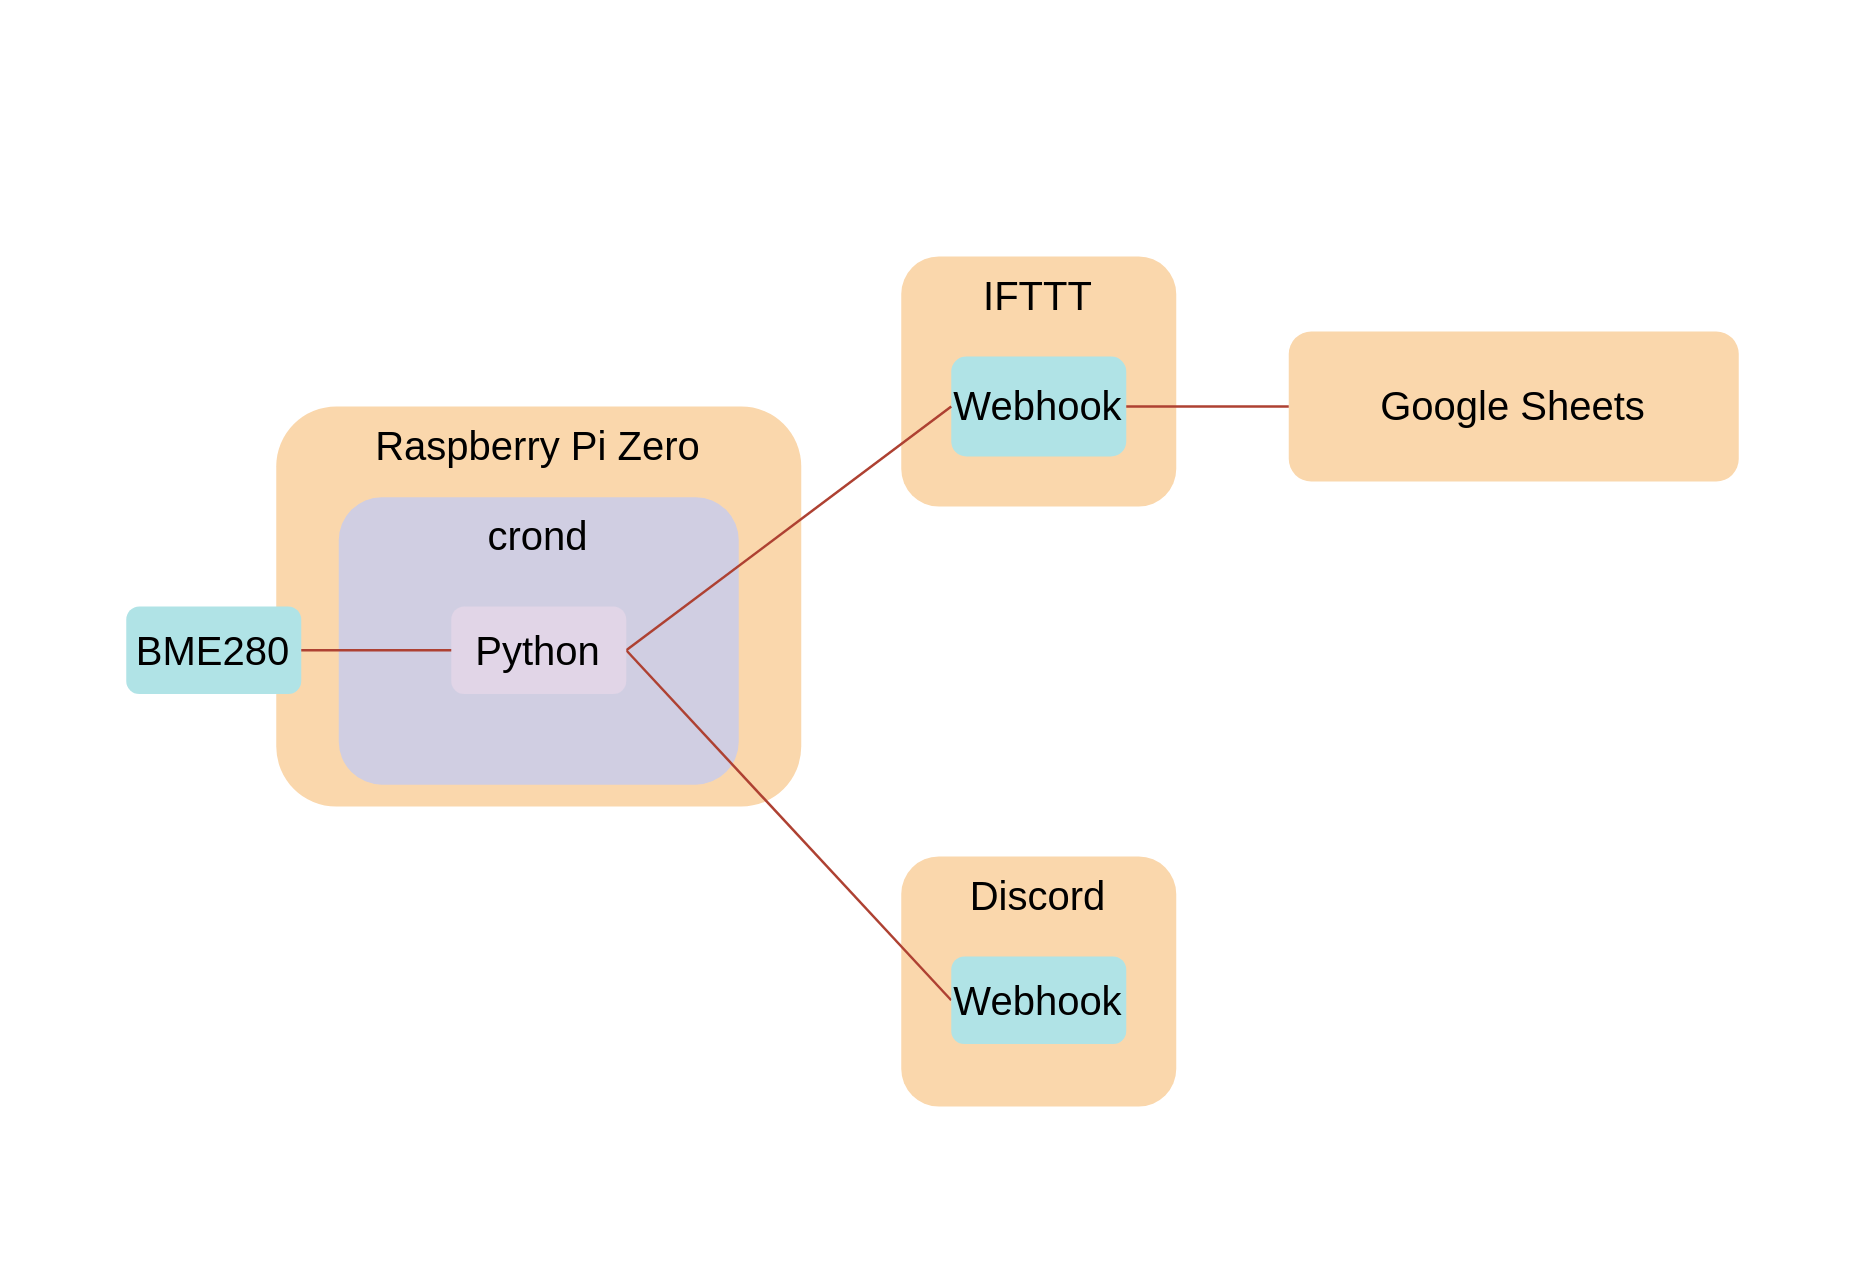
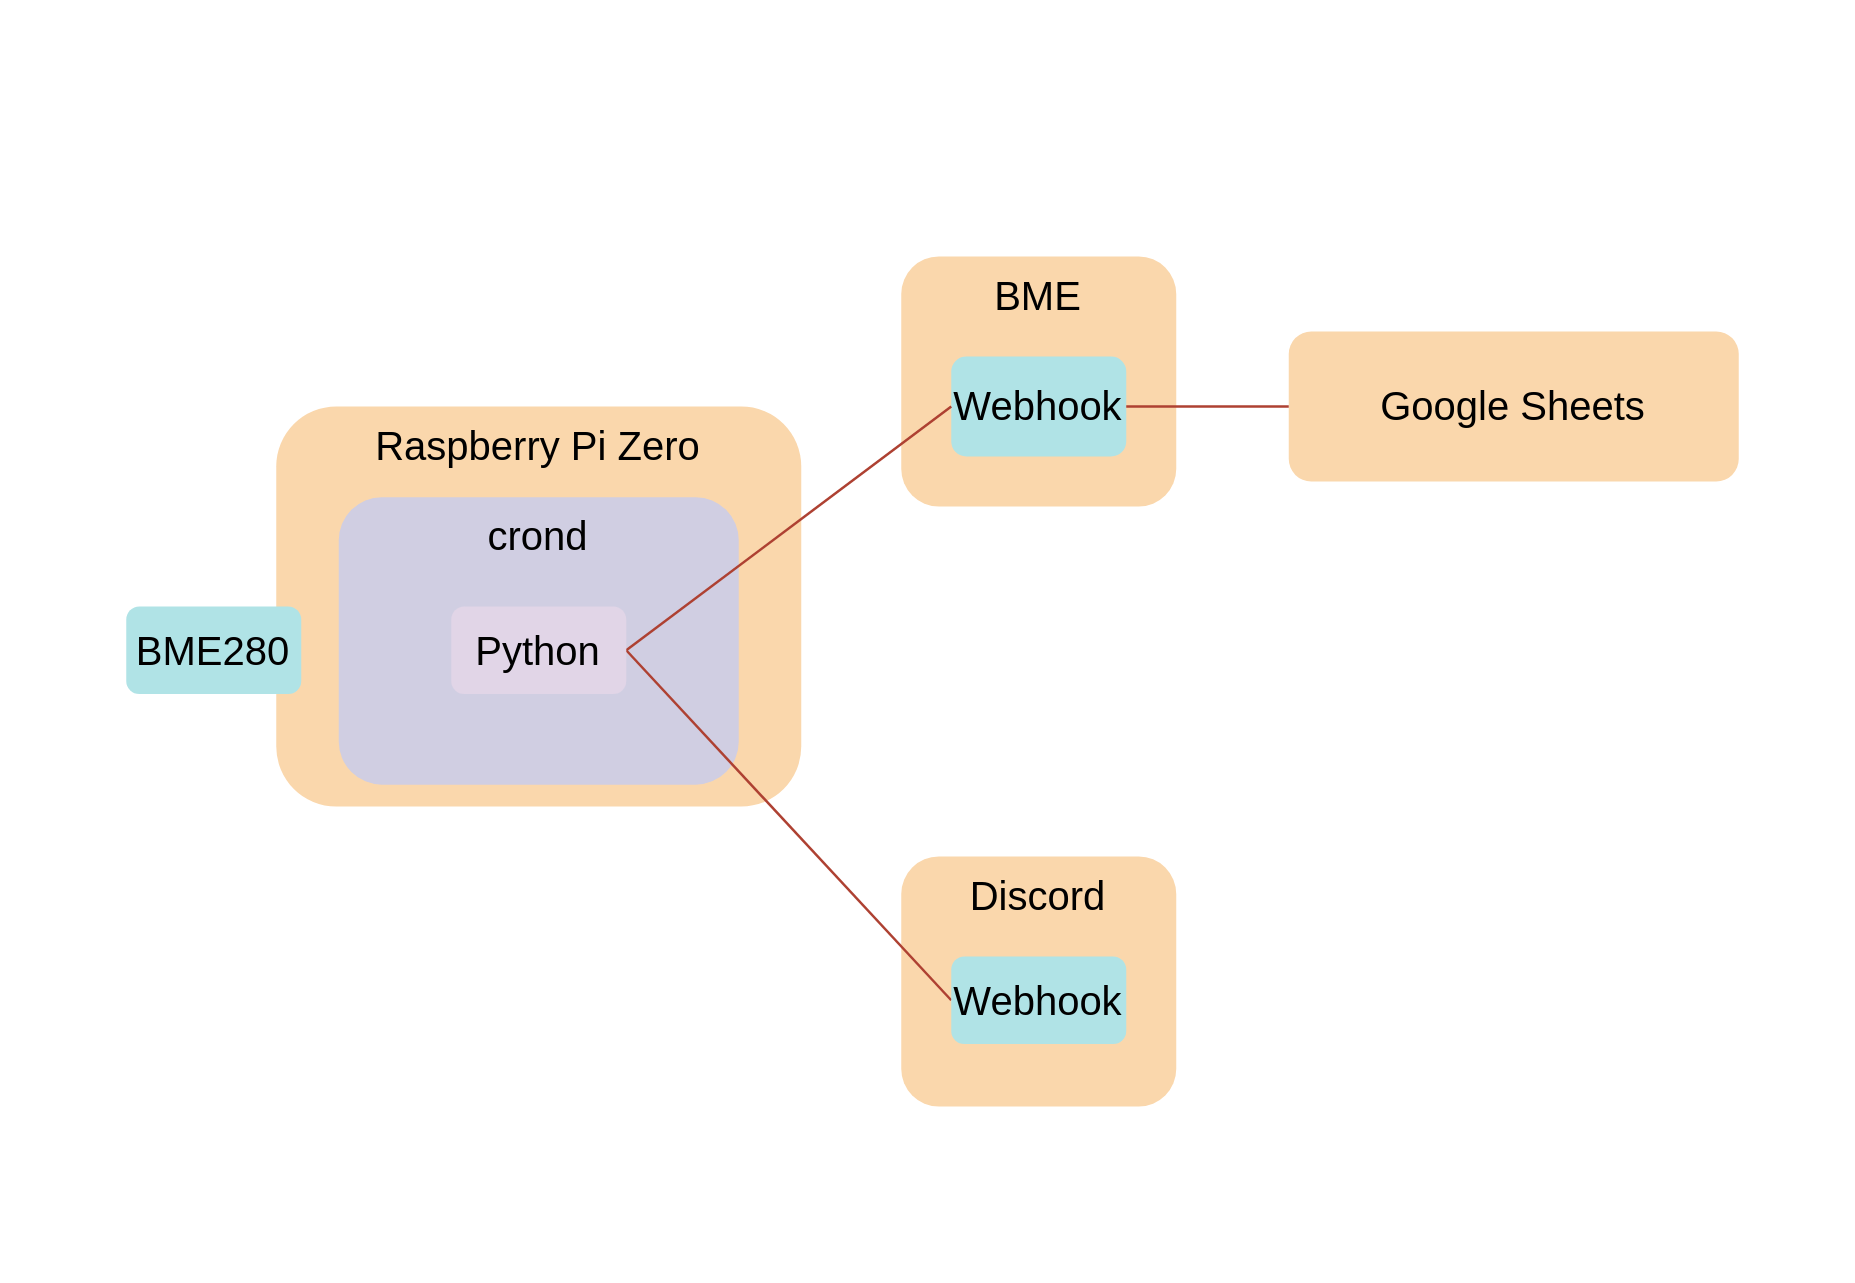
node "IFTTT": label "IFTTT" -> "BME"
edge "BME280" -- "Python": removed
